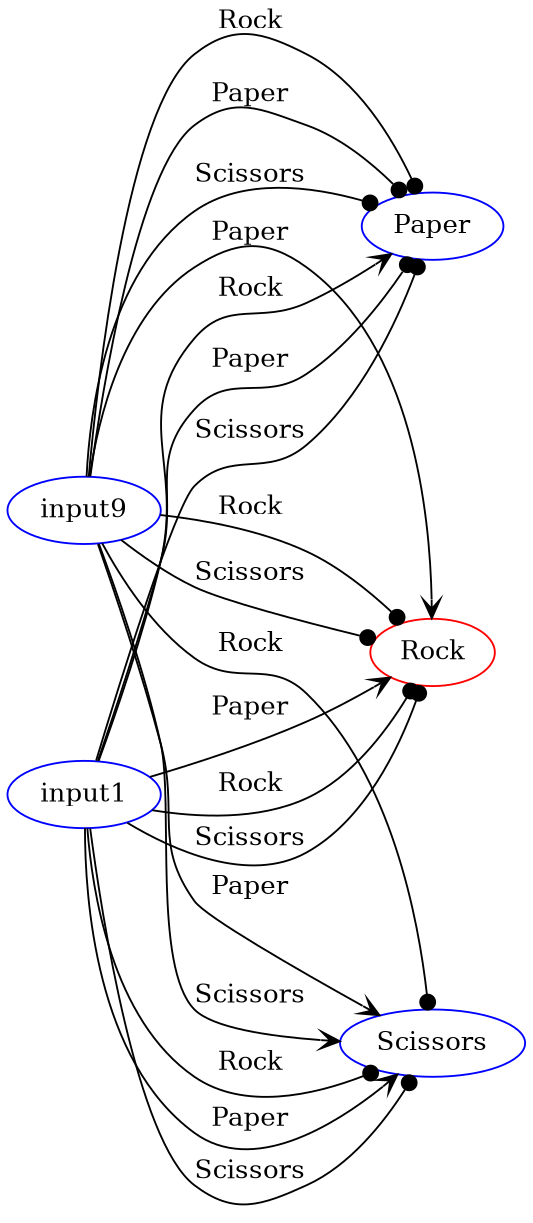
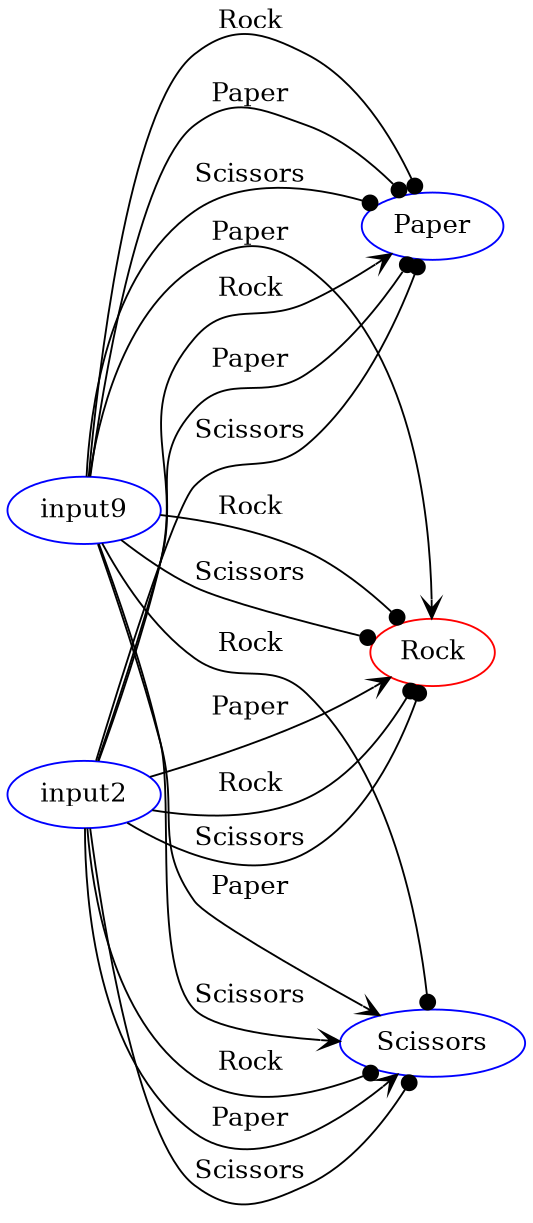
node "input1": label "input1" -> "input2"
